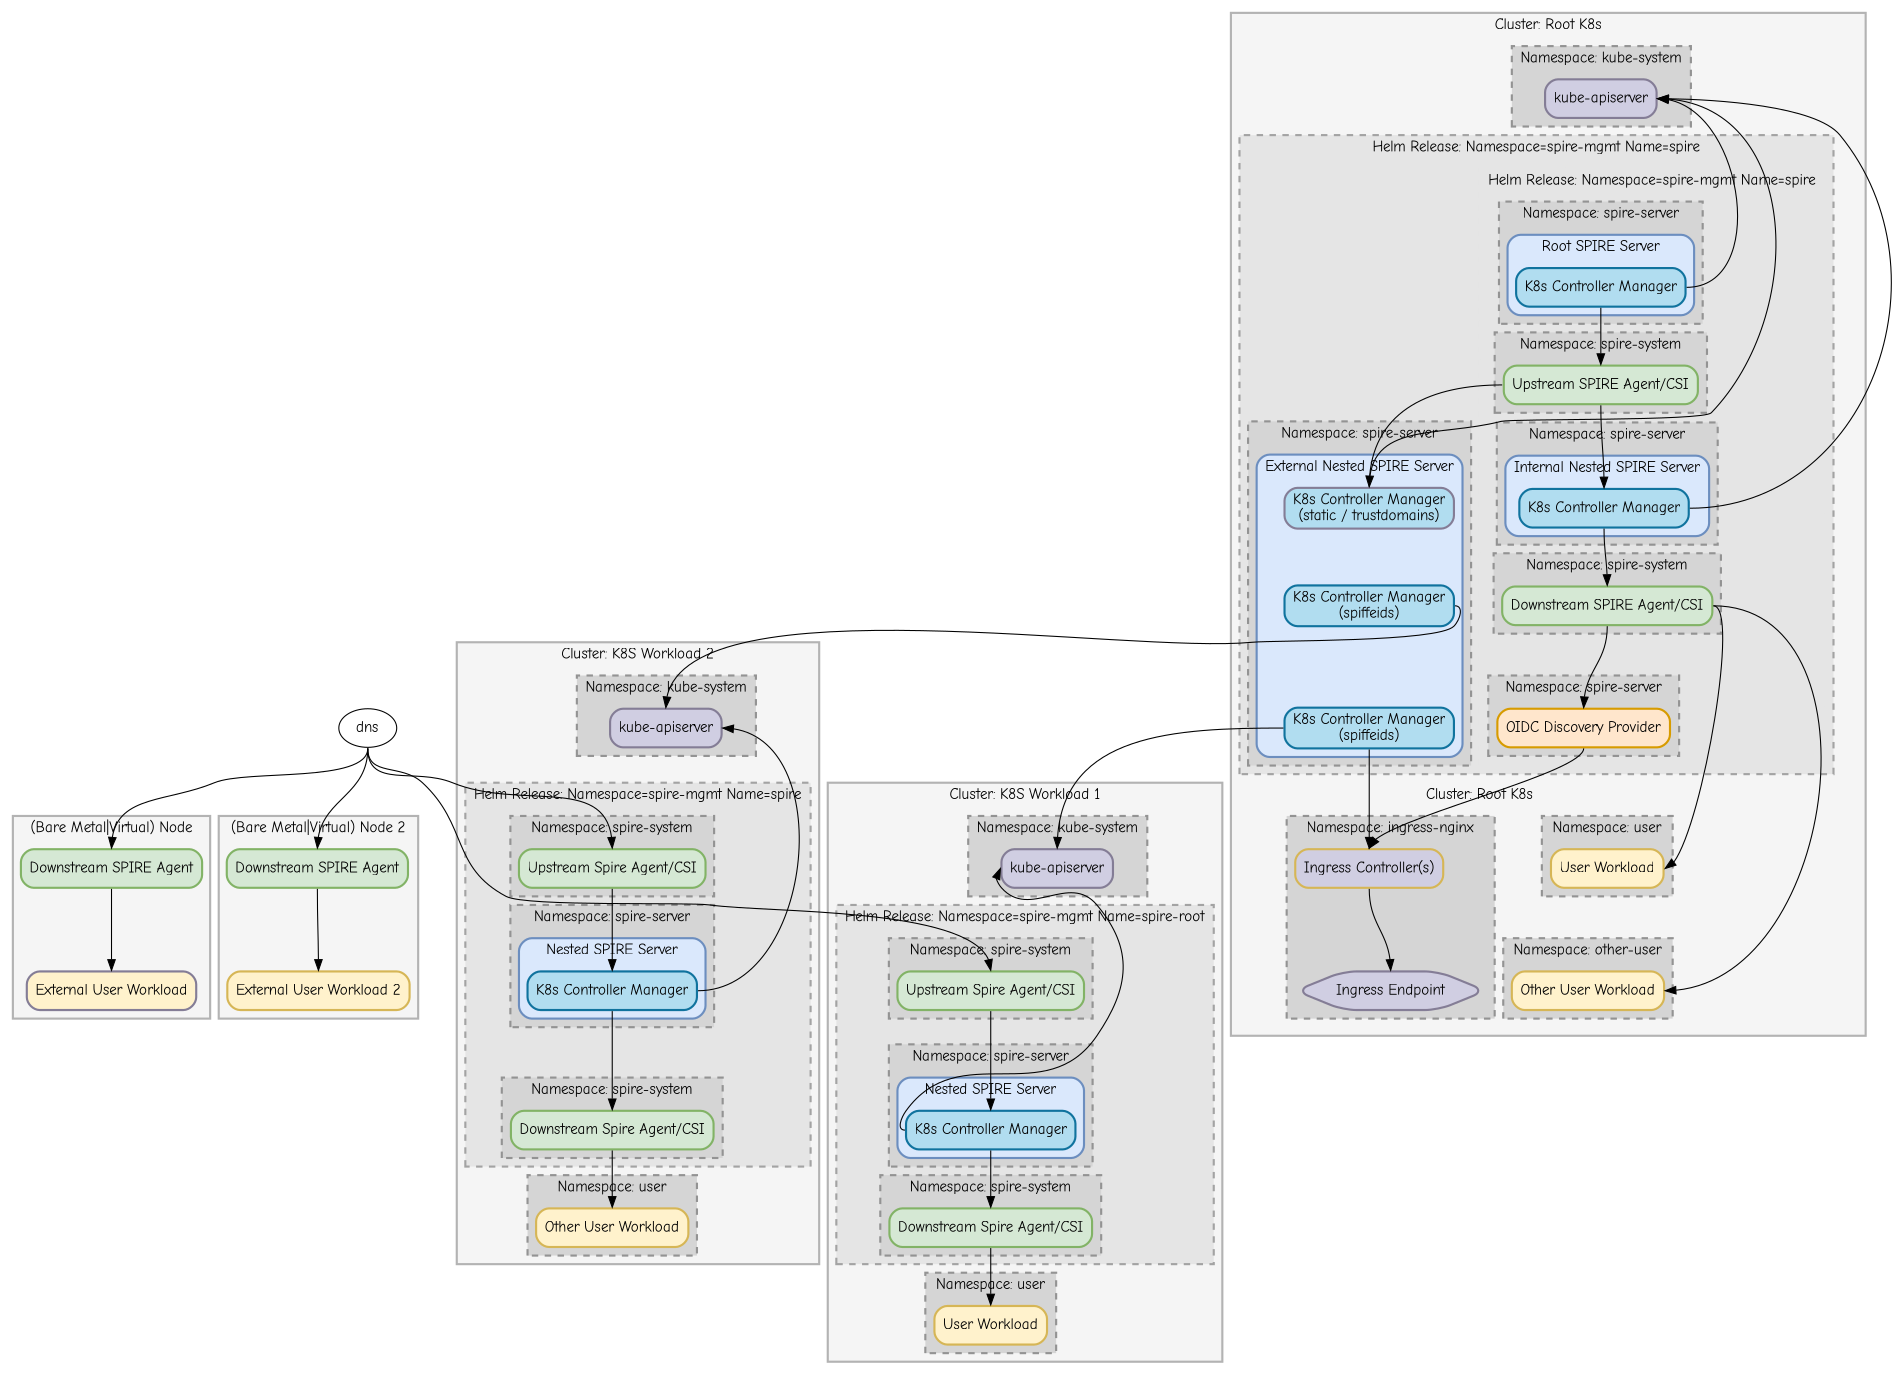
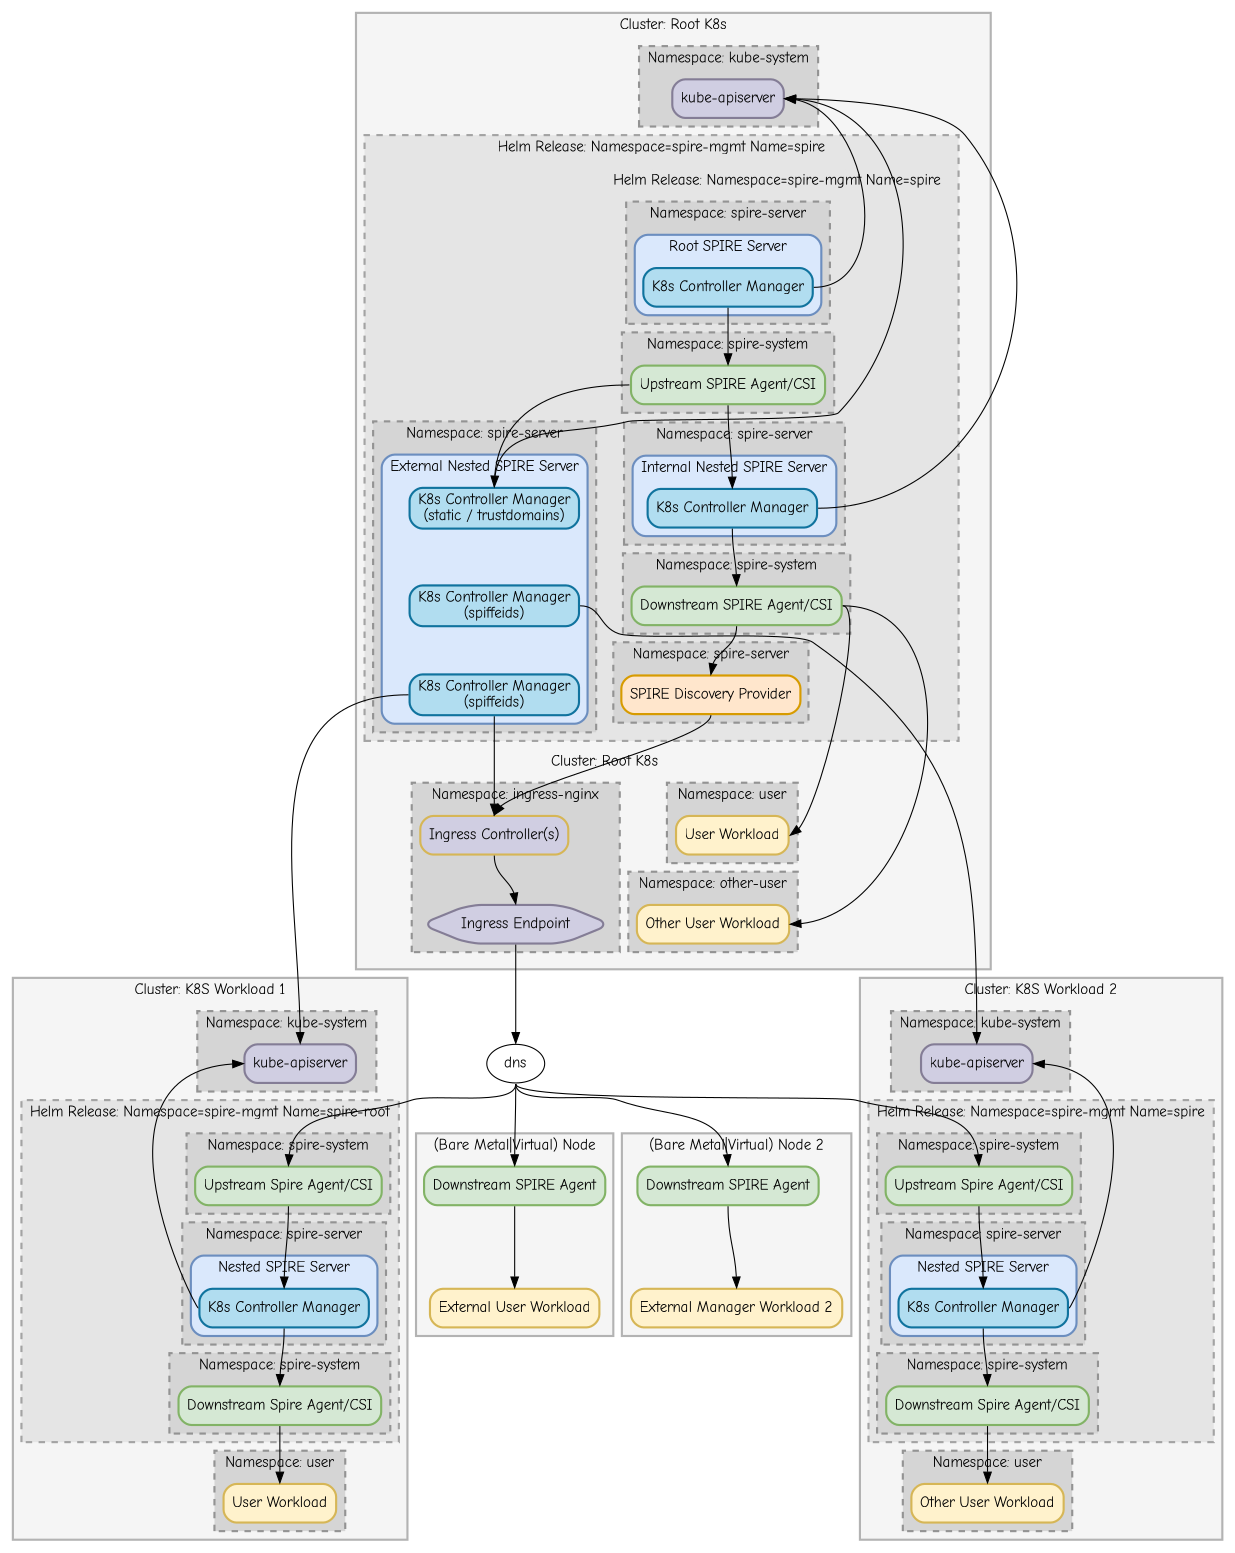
node "K8s Controller Manager (static / trustdomains)": color #847d96 -> #10739e
node "OIDC Discovery Provider": label "OIDC Discovery Provider" -> "SPIRE Discovery Provider"
edge "Ingress Endpoint" -> "dns": added
node "External User Workload": color #847d96 -> #d6b656
node "External User Workload 2": label "External User Workload 2" -> "External Manager Workload 2"
